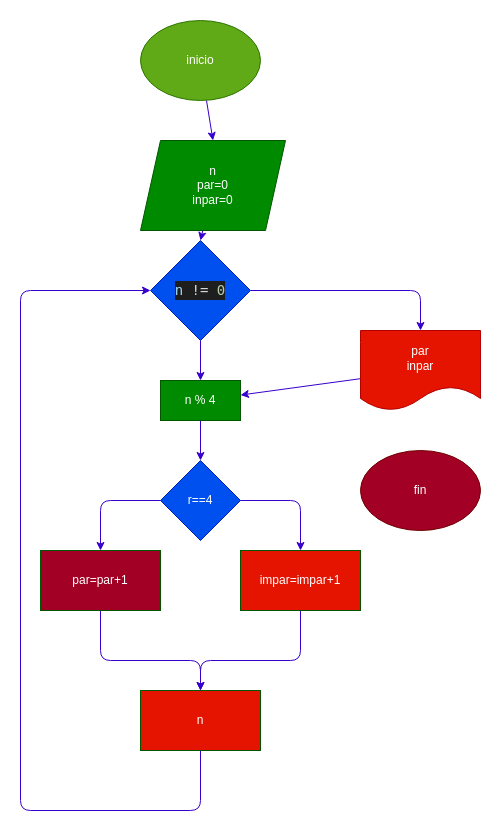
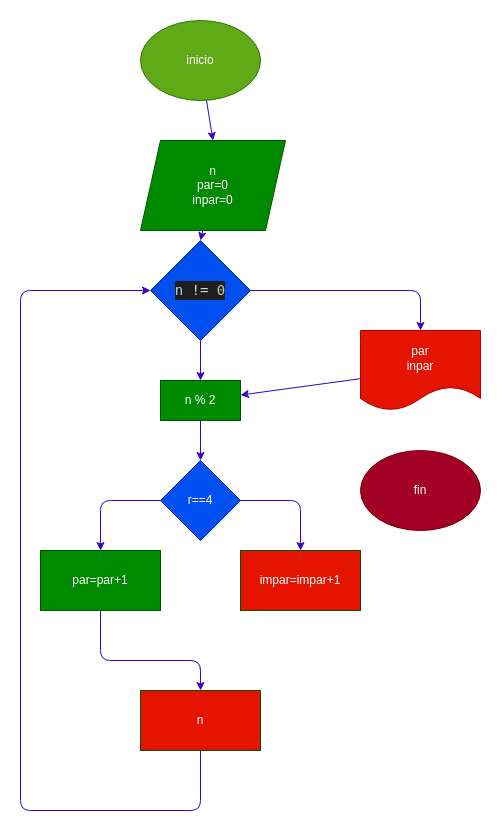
node "n % 4": label "n % 4" -> "n % 2"
node "par=par+1": fillcolor #a20025 -> #008a00
edge "impar=impar+1" -> "n": removed
